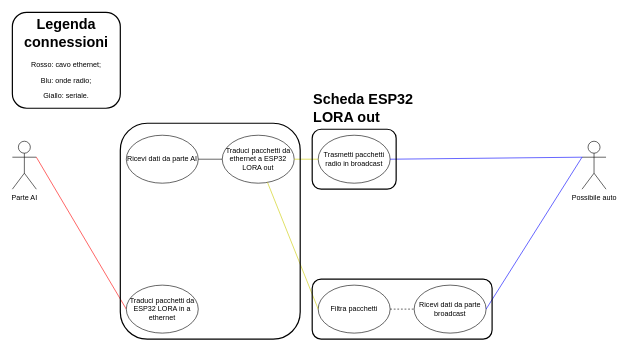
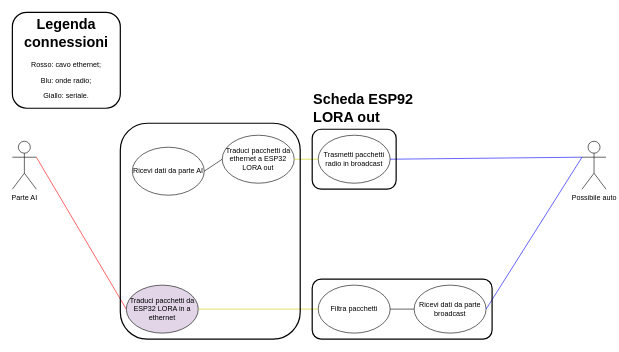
node "Scheda ESP32 LORA out": label "Scheda ESP32 LORA out" -> "Scheda ESP92 LORA out"
node "Ricevi dati da parte AI": moved (162, 159) -> (168, 171)
edge "Traduci pacchetti da ethernet a ESP32 LORA out" -- "Filtra pacchetti": now "Traduci pacchetti da ESP32 LORA in a ethernet" -- "Filtra pacchetti"
node "Traduci pacchetti da ESP32 LORA in a ethernet": fillcolor #ffffff -> #e1d5e7
edge "Filtra pacchetti" -- "Ricevi dati da parte broadcast": style dashed -> solid
